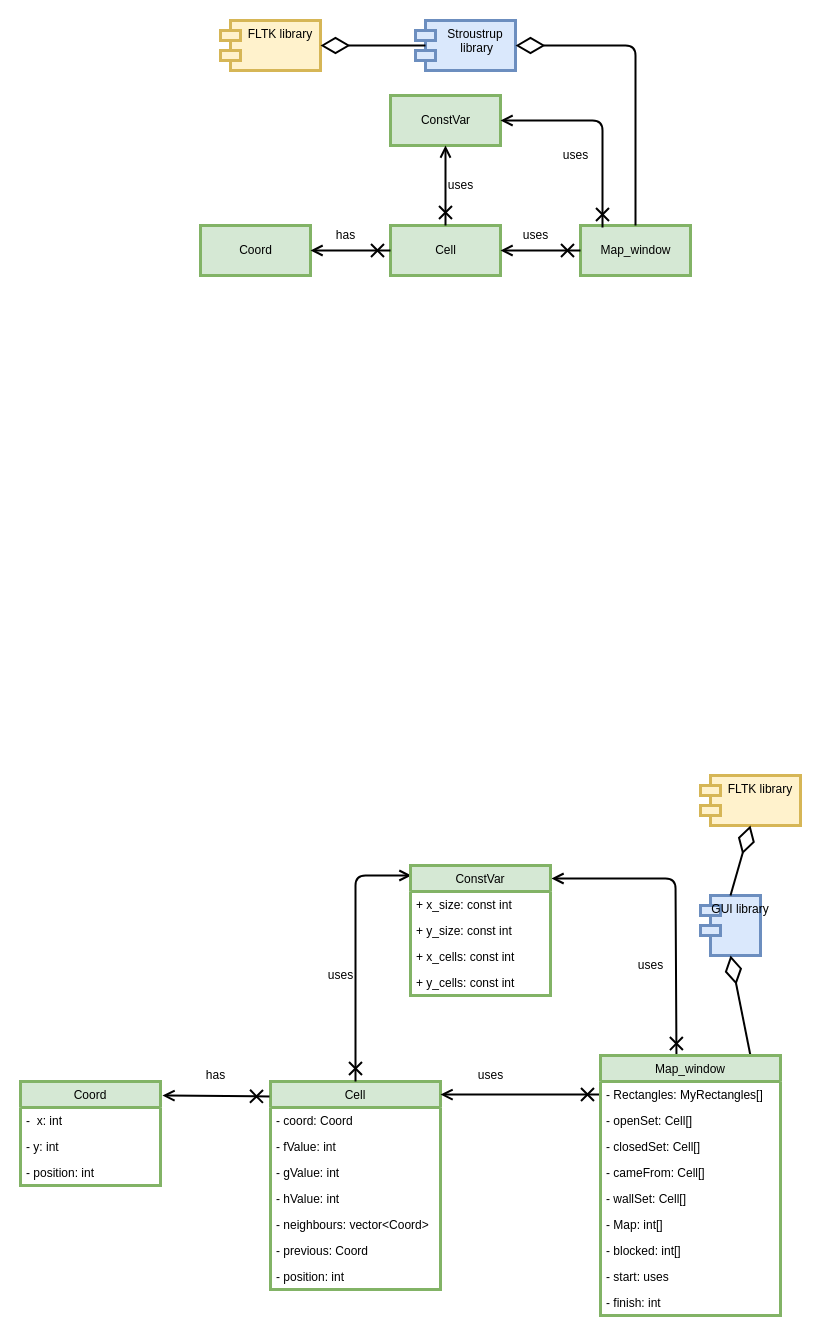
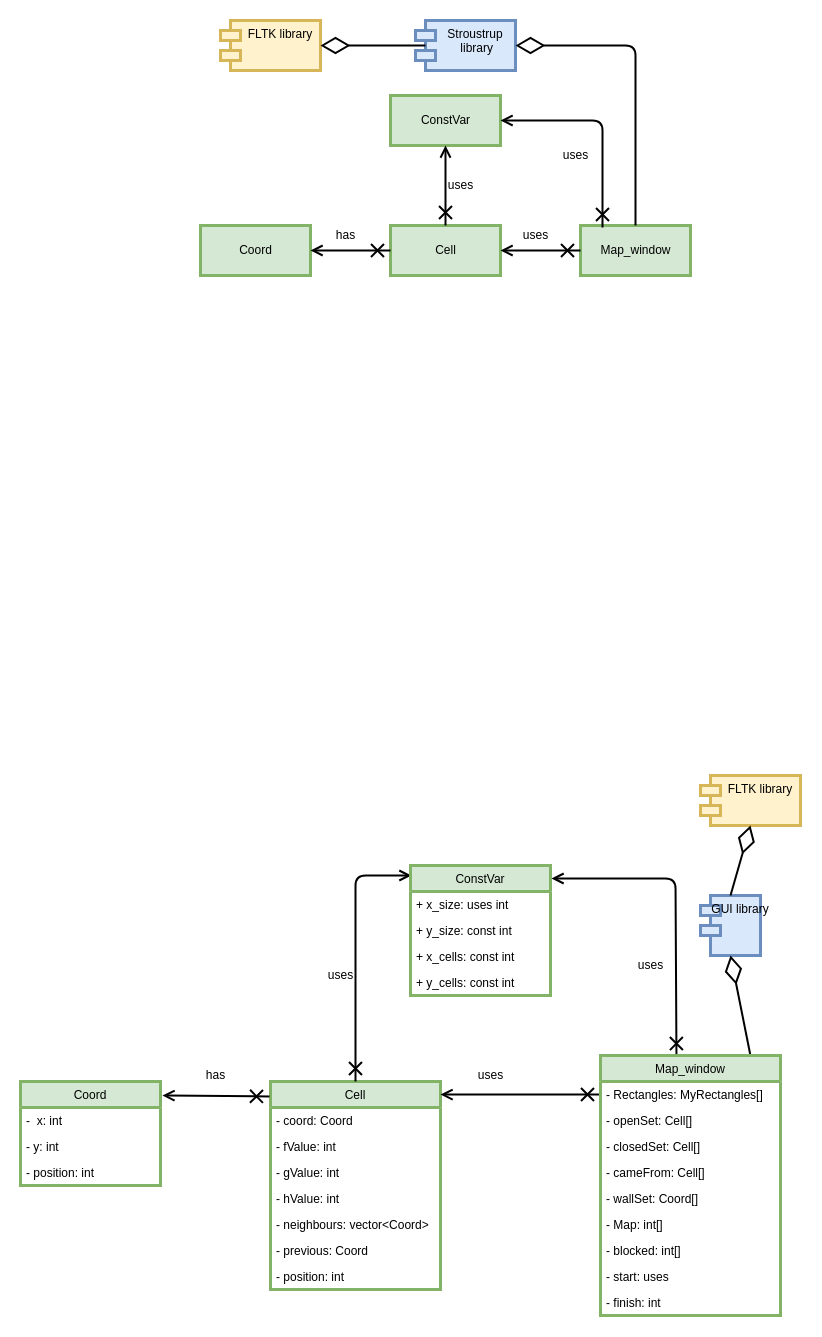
node "+ x_size: const int": label "+ x_size: const int" -> "+ x_size: uses int"
node "- wallSet: Cell[]": label "- wallSet: Cell[]" -> "- wallSet: Coord[]"
